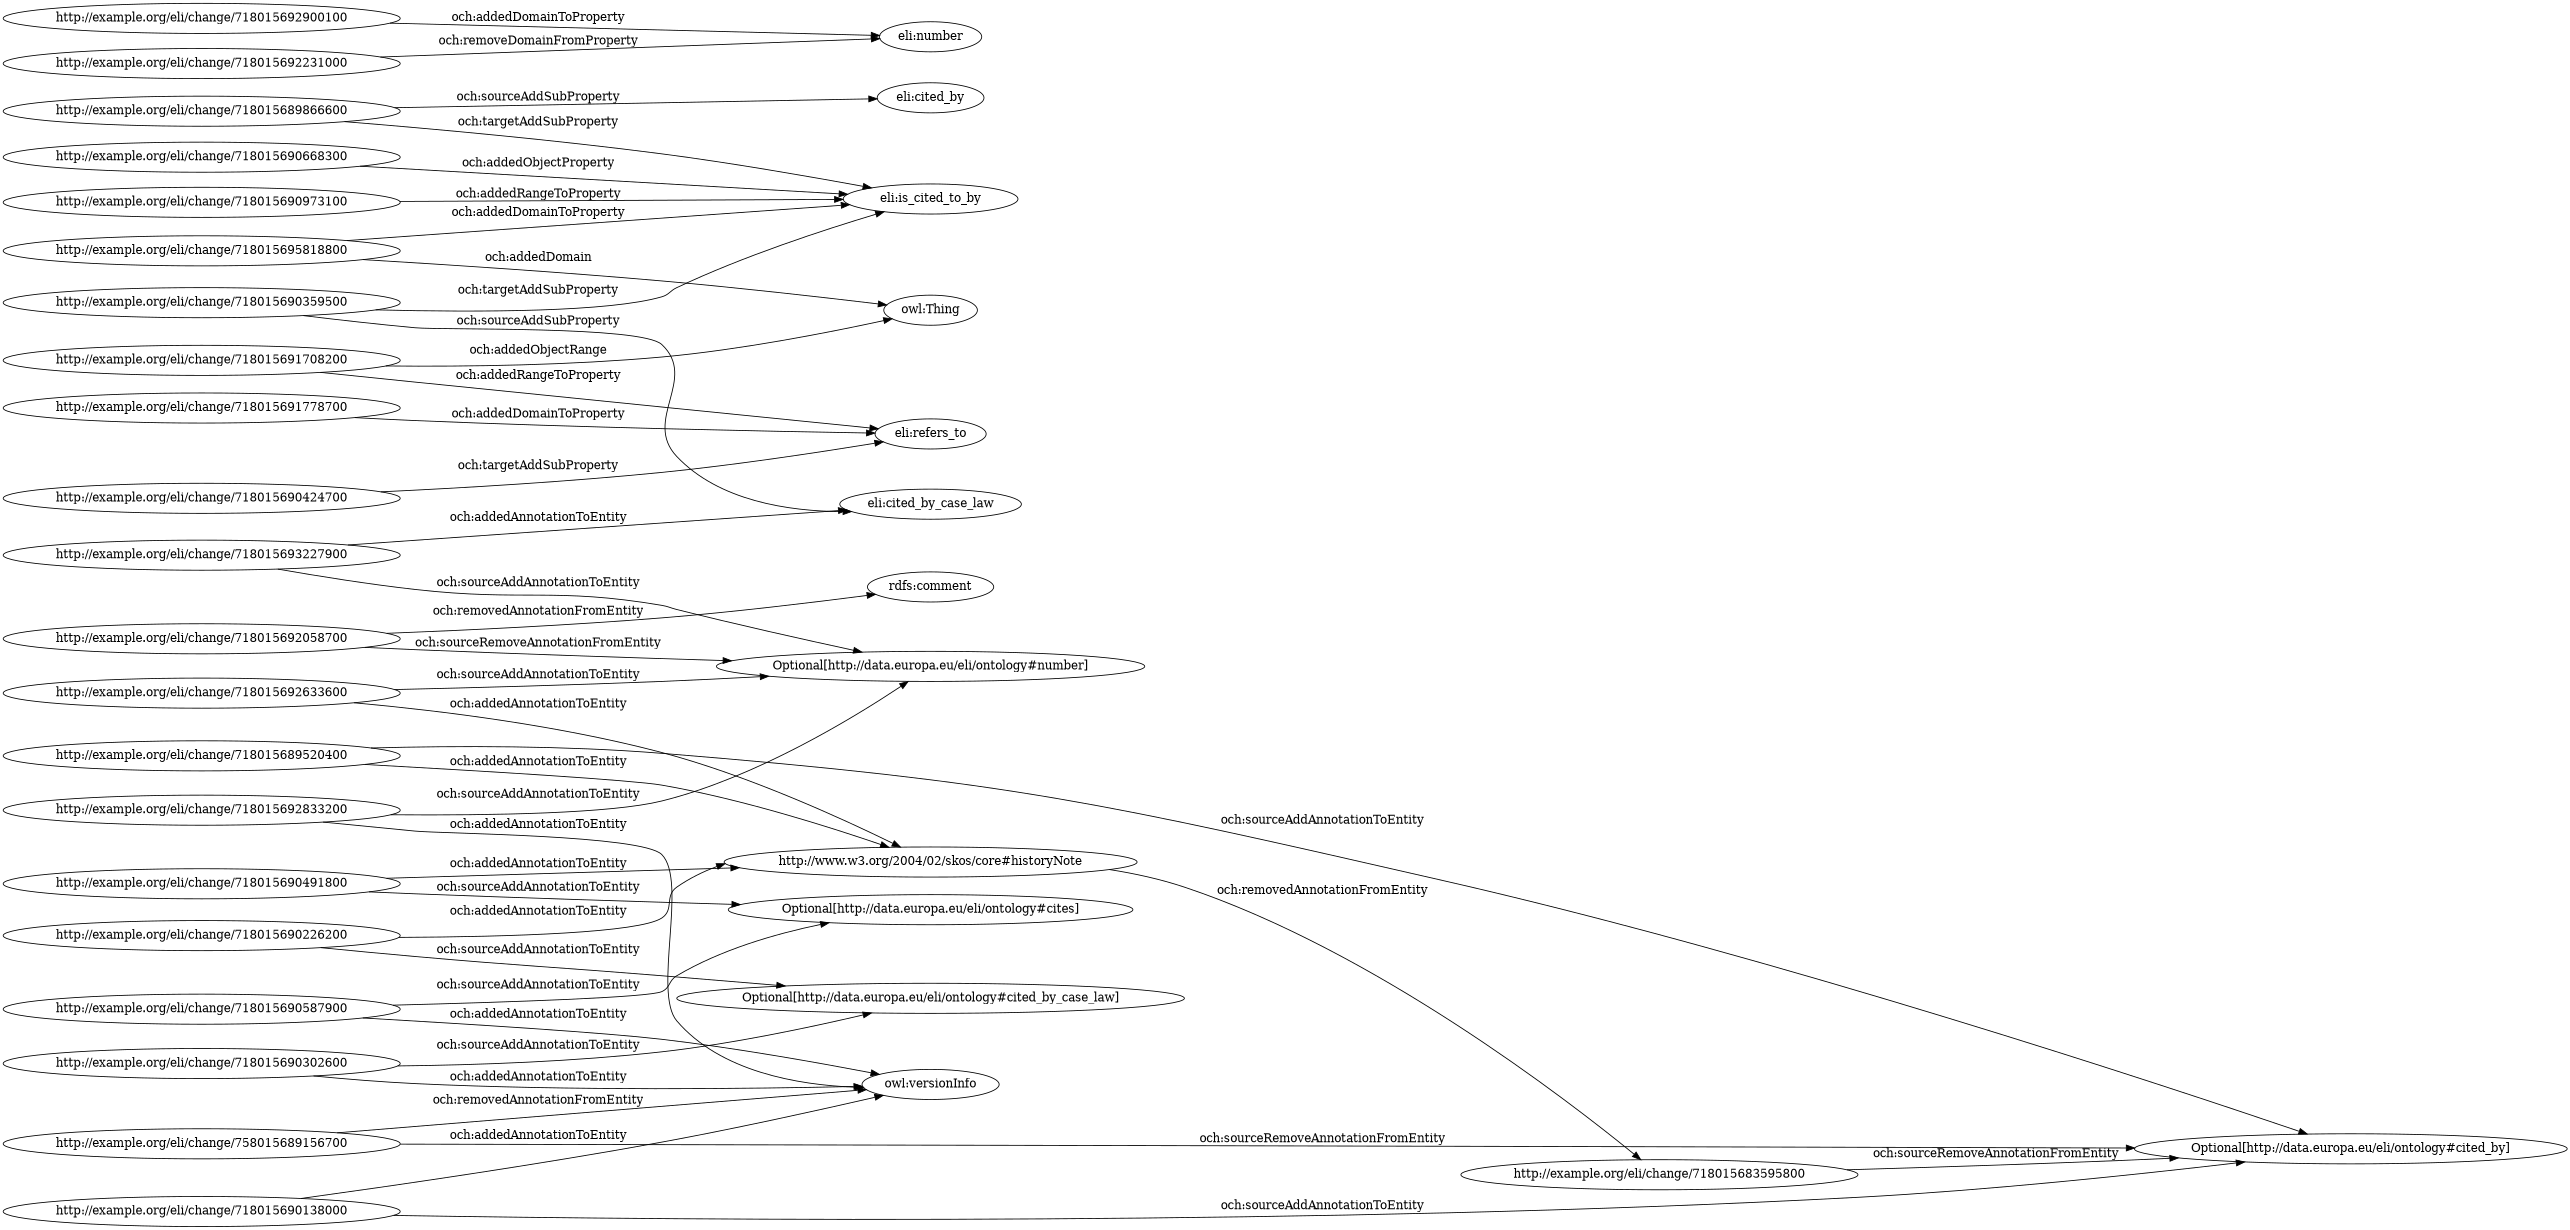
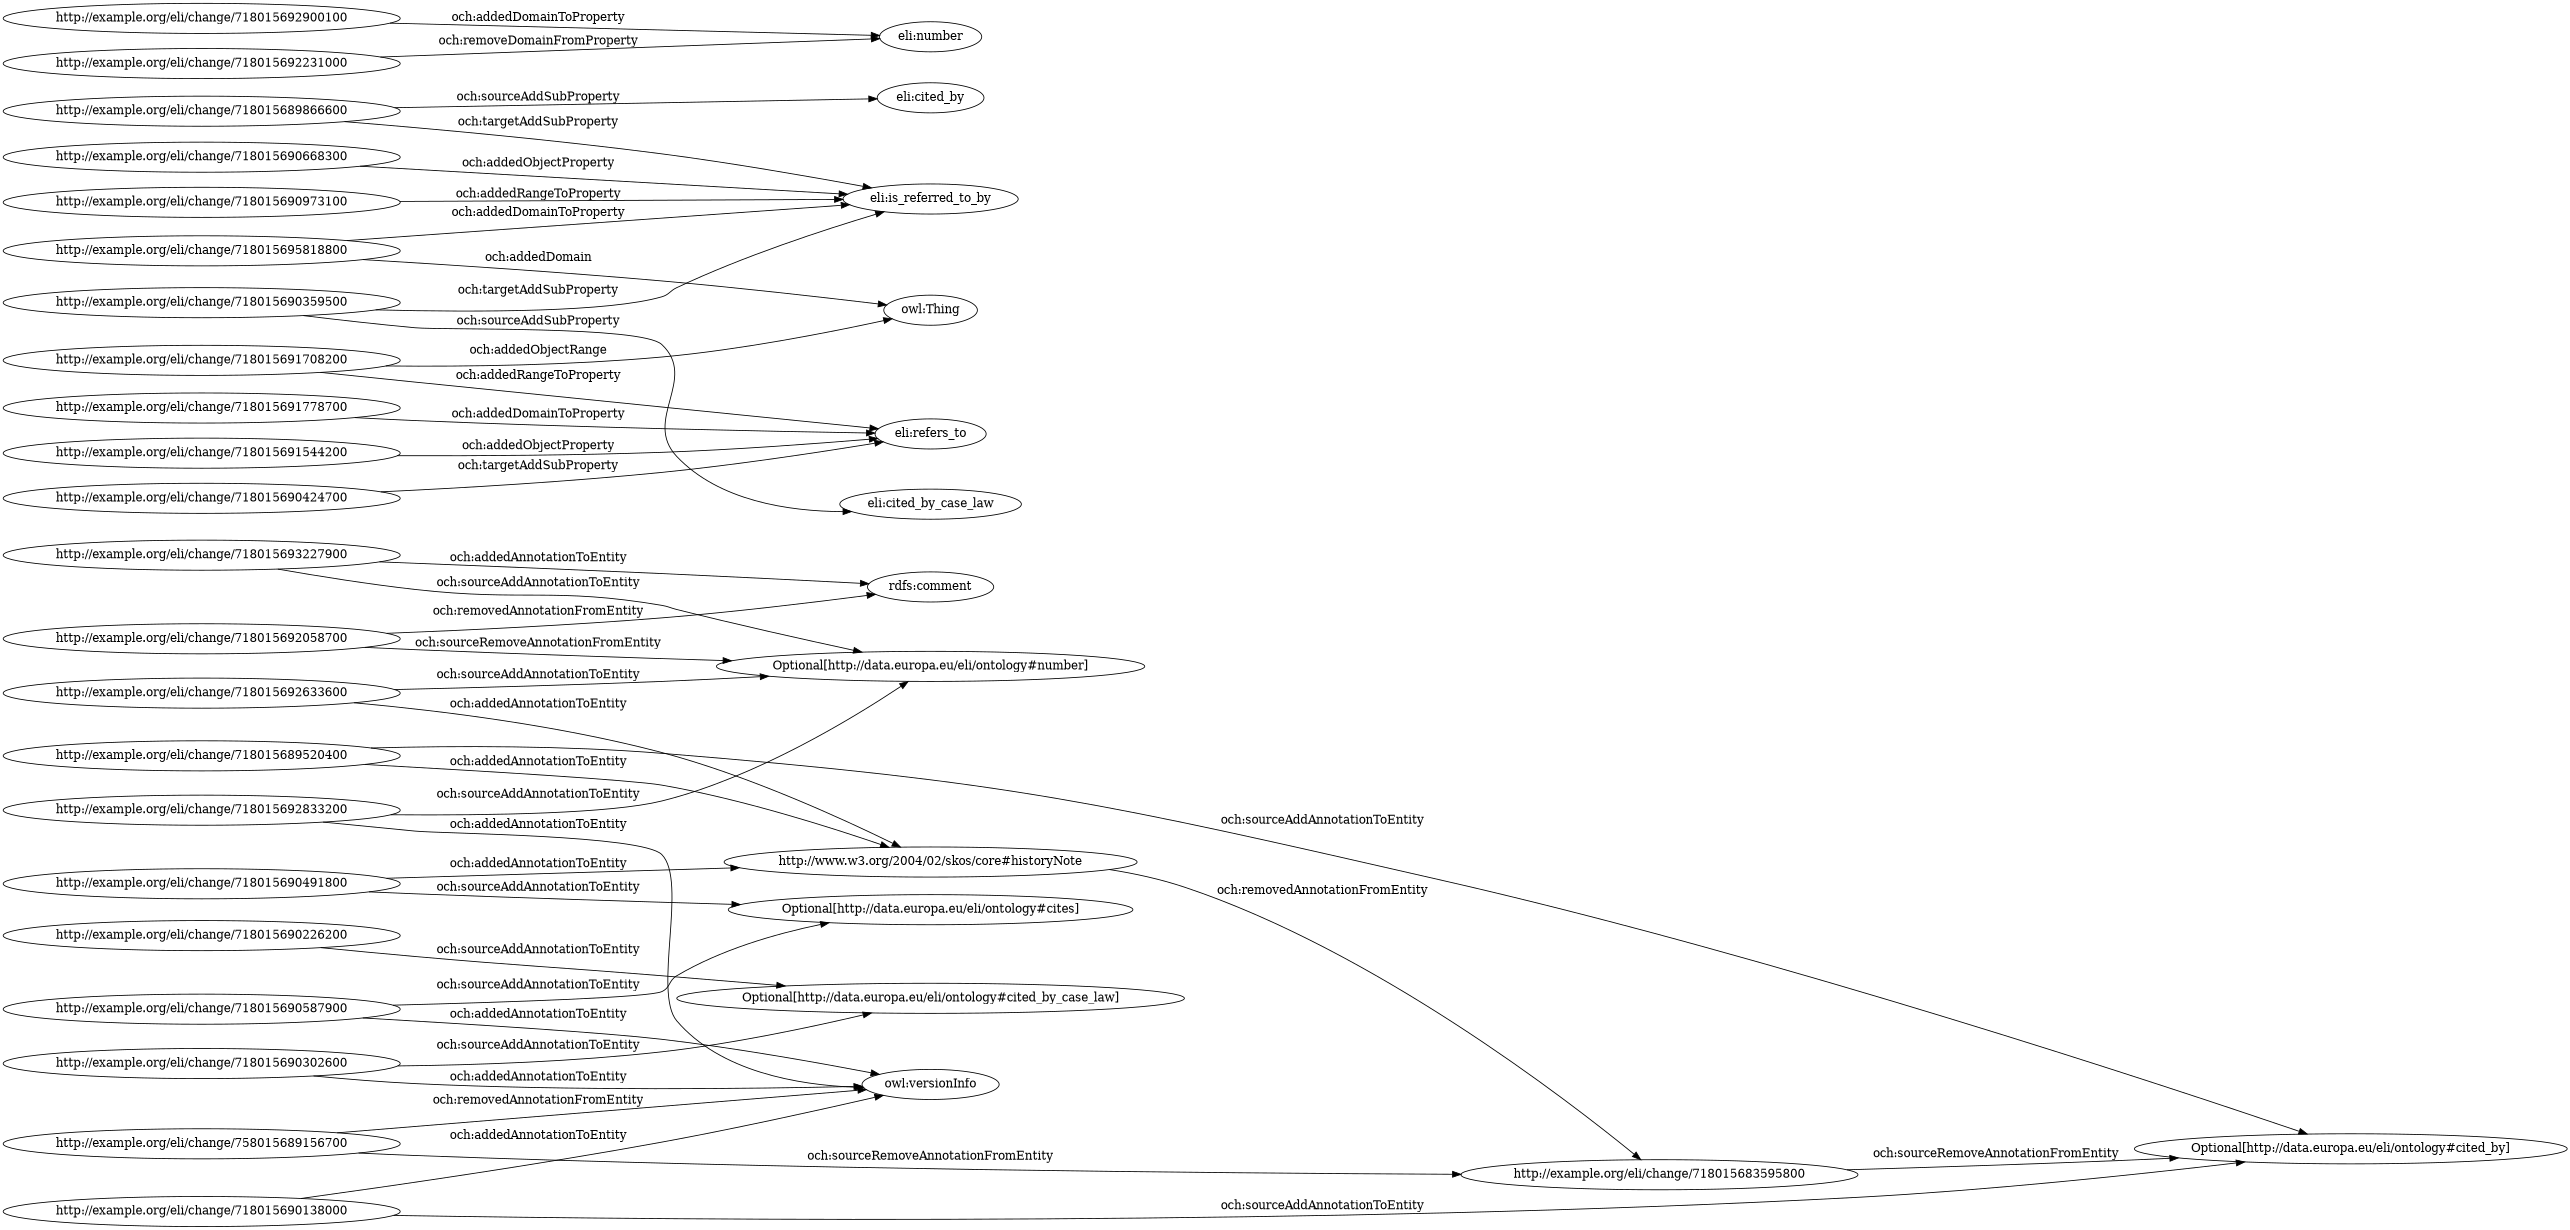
node "eli:is_cited_to_by": label "eli:is_cited_to_by" -> "eli:is_referred_to_by"
node "http://example.org/eli/change/718015691544200": added
edge "http://example.org/eli/change/718015693227900" -> "eli:cited_by_case_law": now "http://example.org/eli/change/718015693227900" -> "rdfs:comment"
edge "http://example.org/eli/change/718015690226200" -> "http://www.w3.org/2004/02/skos/core#historyNote": removed, label "och:addedAnnotationToEntity"
edge "http://example.org/eli/change/758015689156700" -> "Optional[http://data.europa.eu/eli/ontology#cited_by]": now "http://example.org/eli/change/758015689156700" -> "http://example.org/eli/change/718015683595800"
